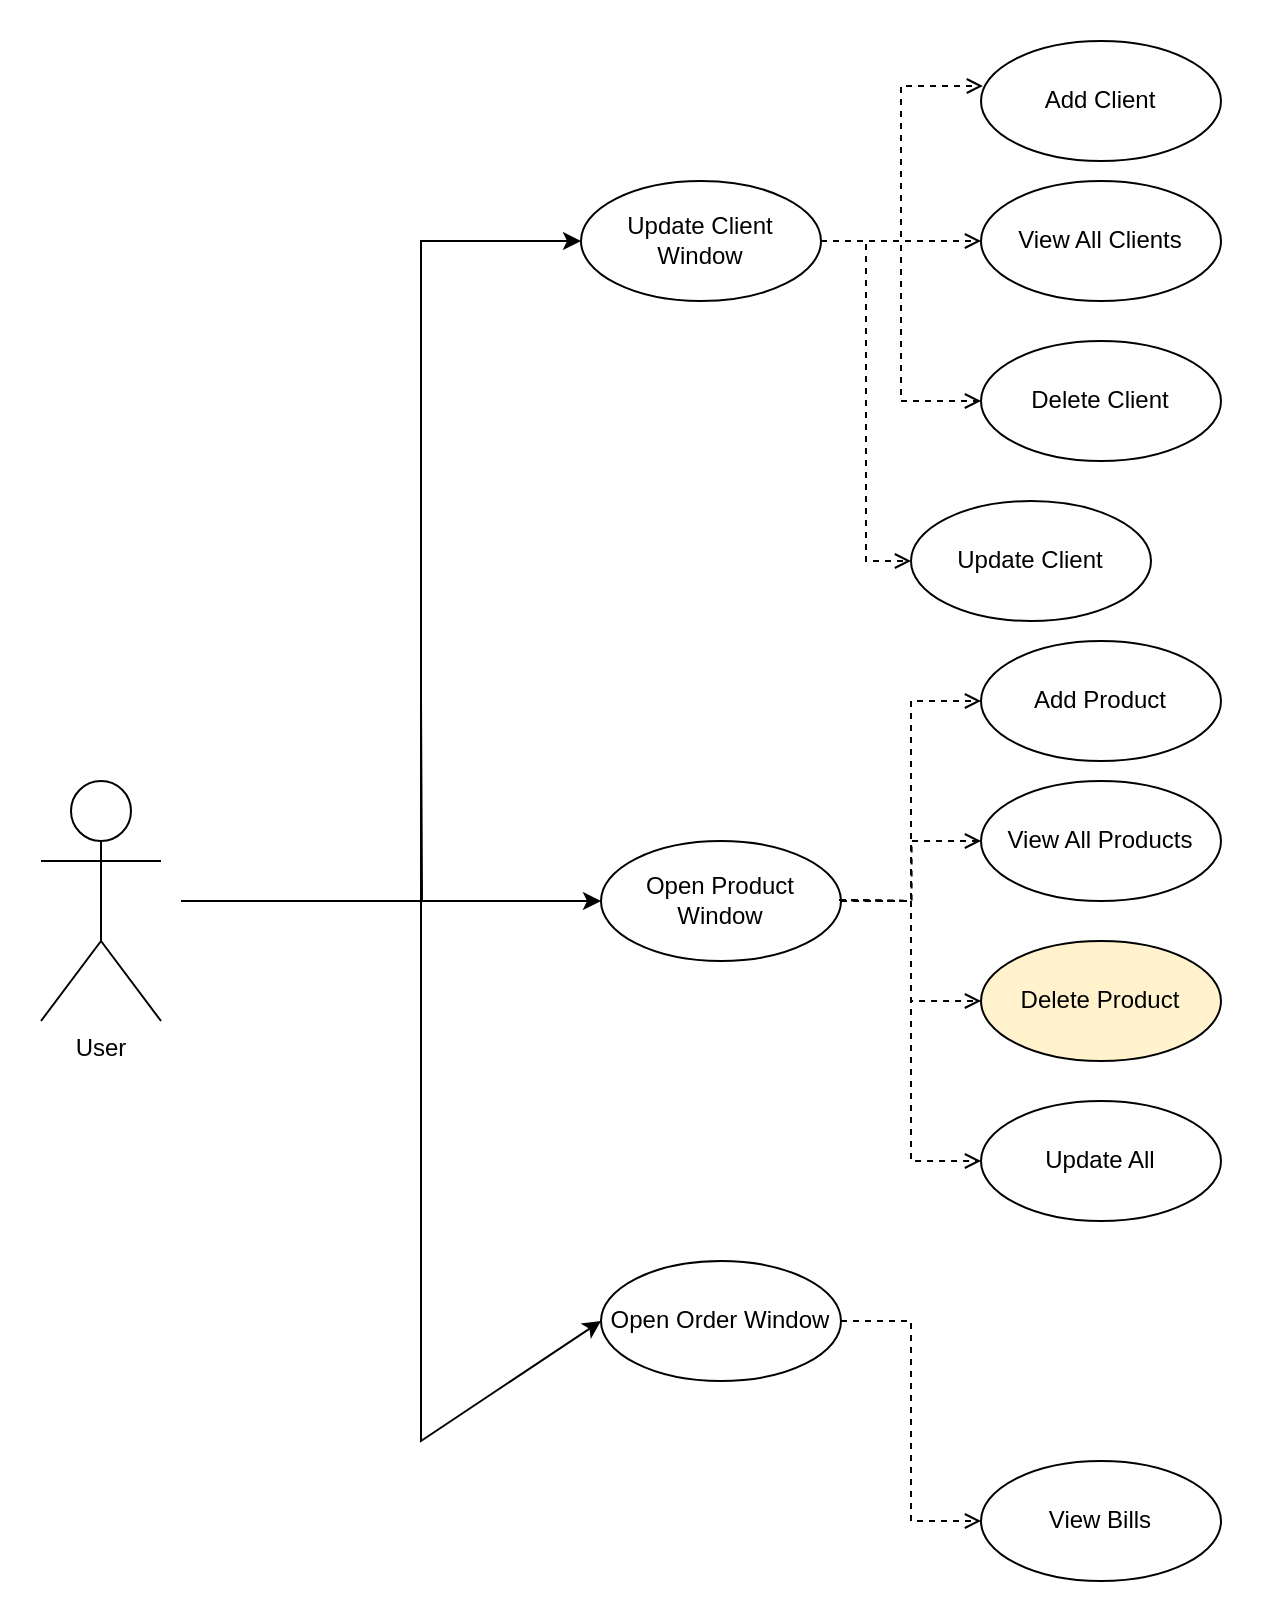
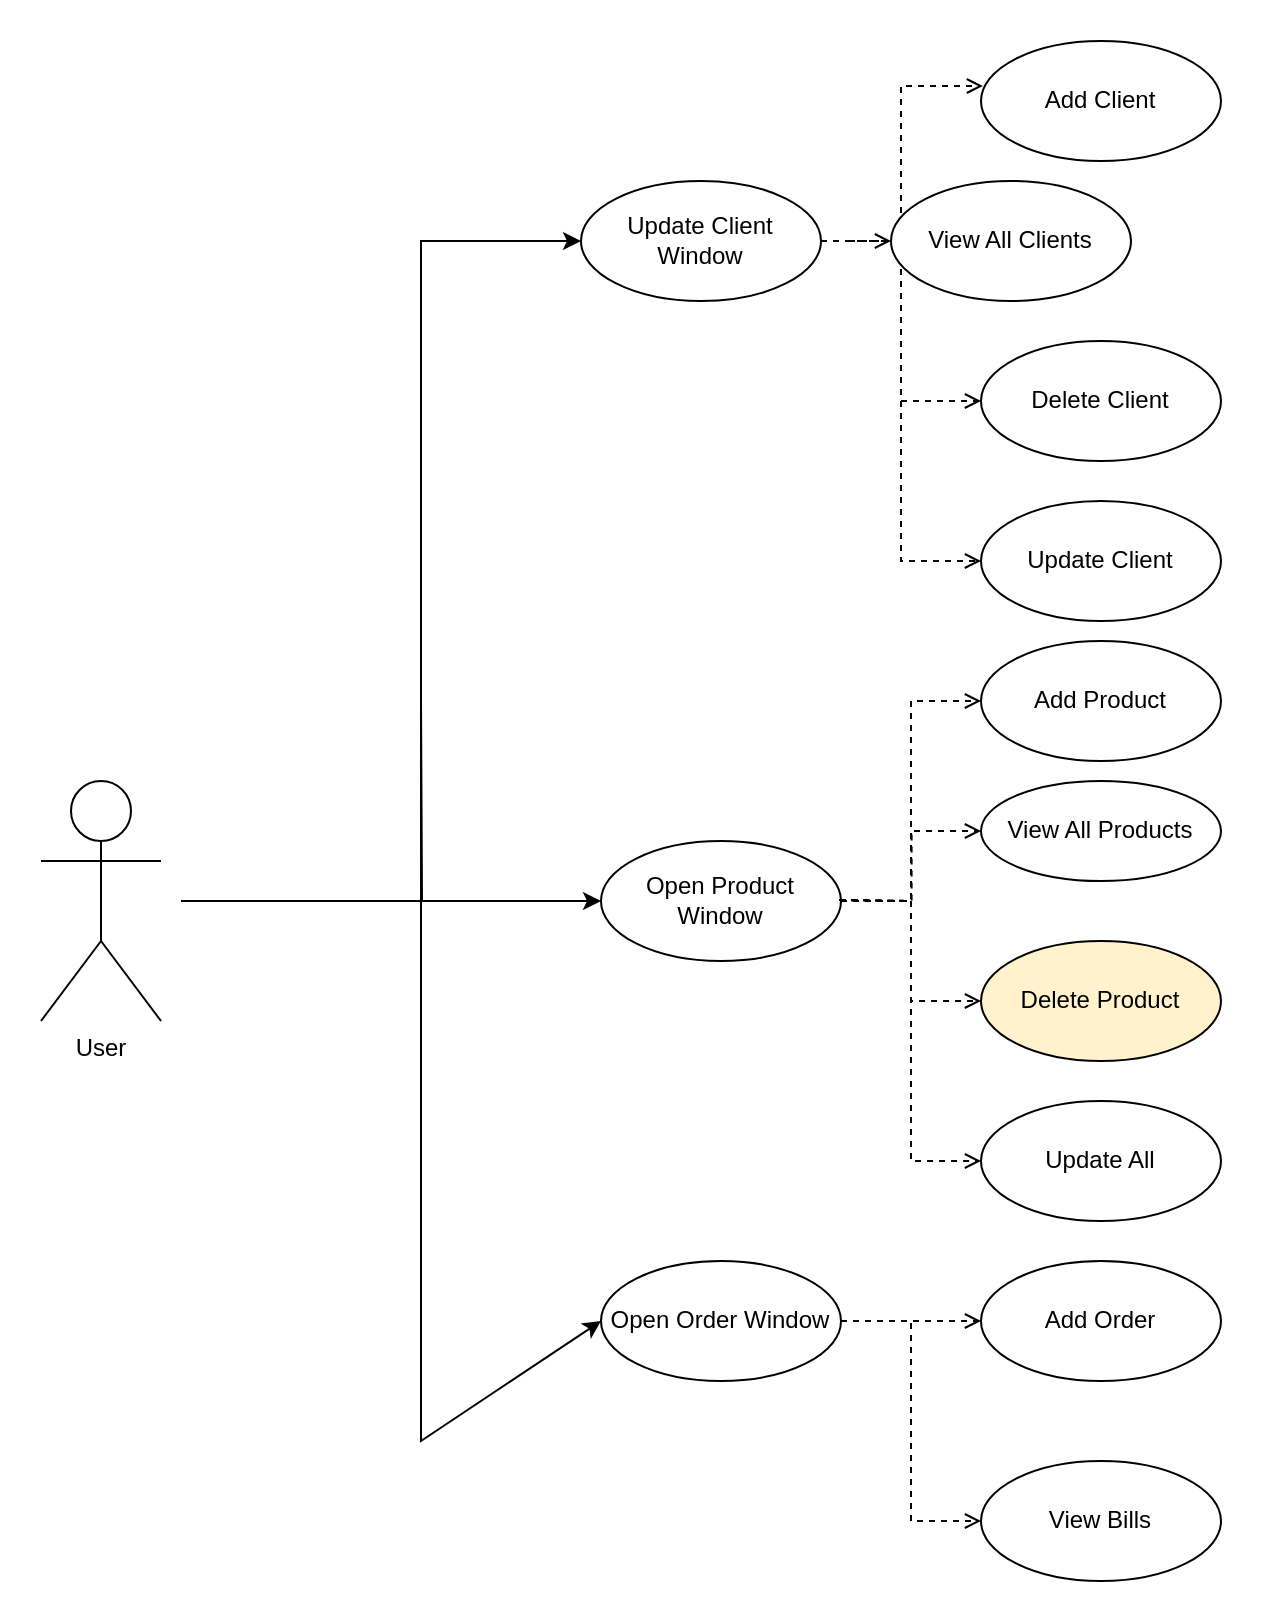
node "View All Clients": moved (1101, 241) -> (1011, 241)
node "Update Client": moved (1031, 561) -> (1101, 561)
node "View All Products": size 240x120 -> 240x100
edge "Open Order Window" -> "Add Order": added
node "Add Order": added
